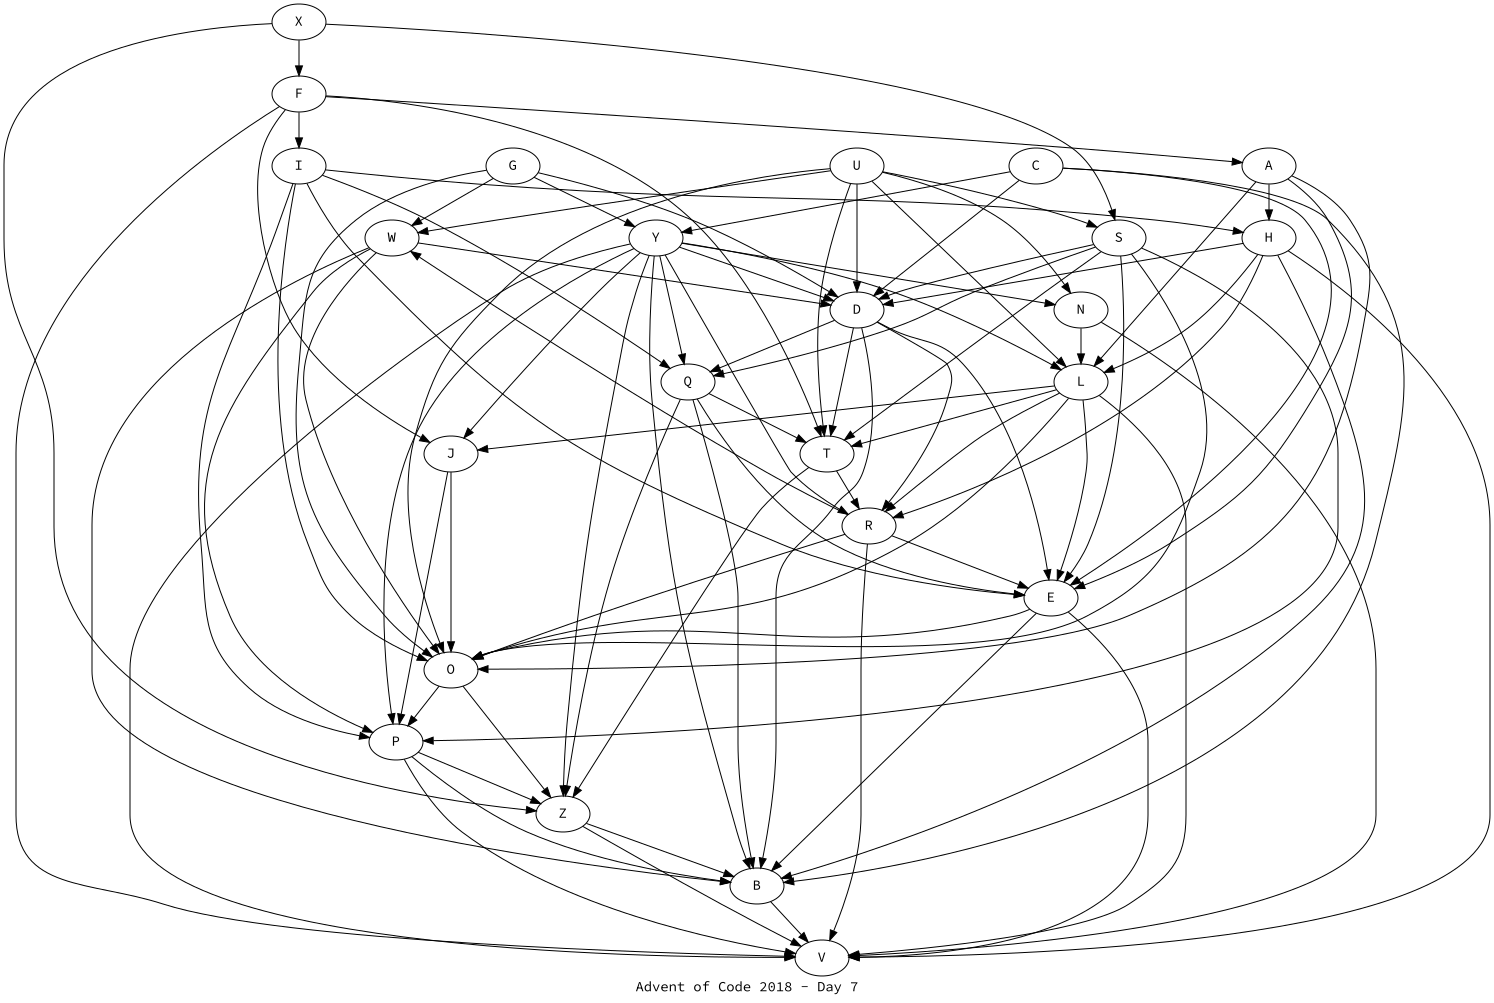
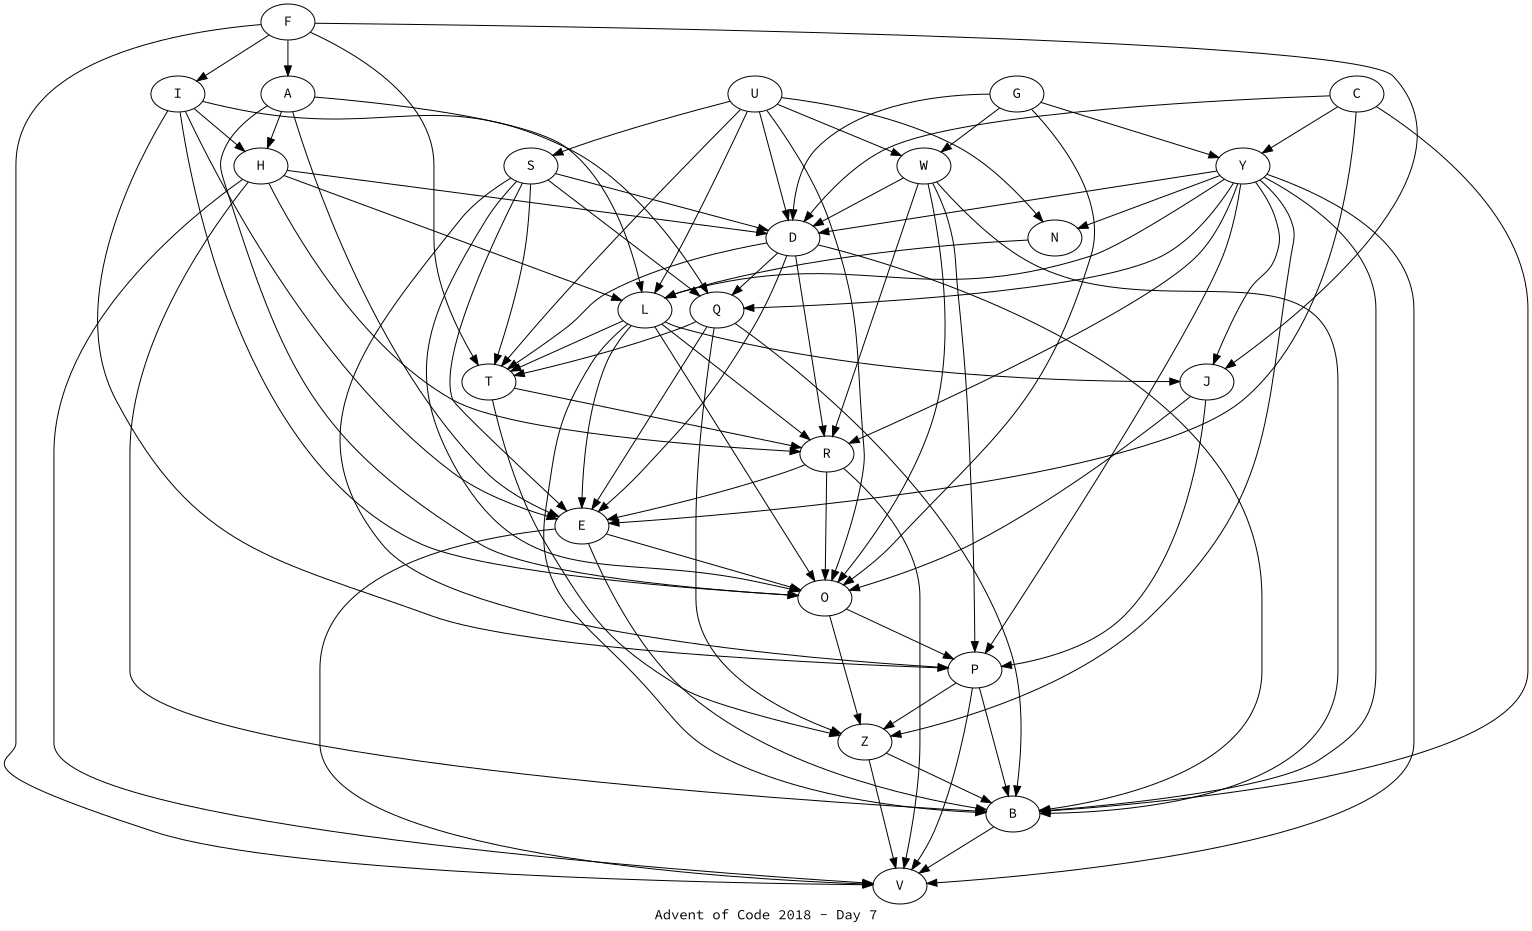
node "X": removed
edge "R" -> "W": reversed
edge "L" -> "V": now "L" -> "B"
edge "N" -> "V": removed
